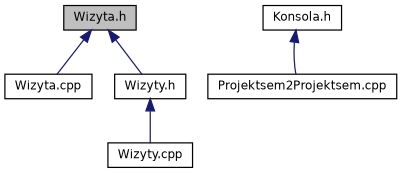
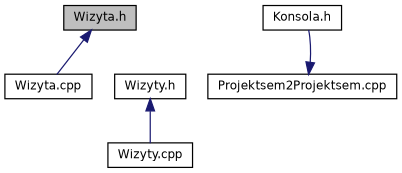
edge "Wizyty.h" -> "Wizyta.h": removed
edge "Projektsem2Projektsem.cpp" -> "Konsola.h": reversed
